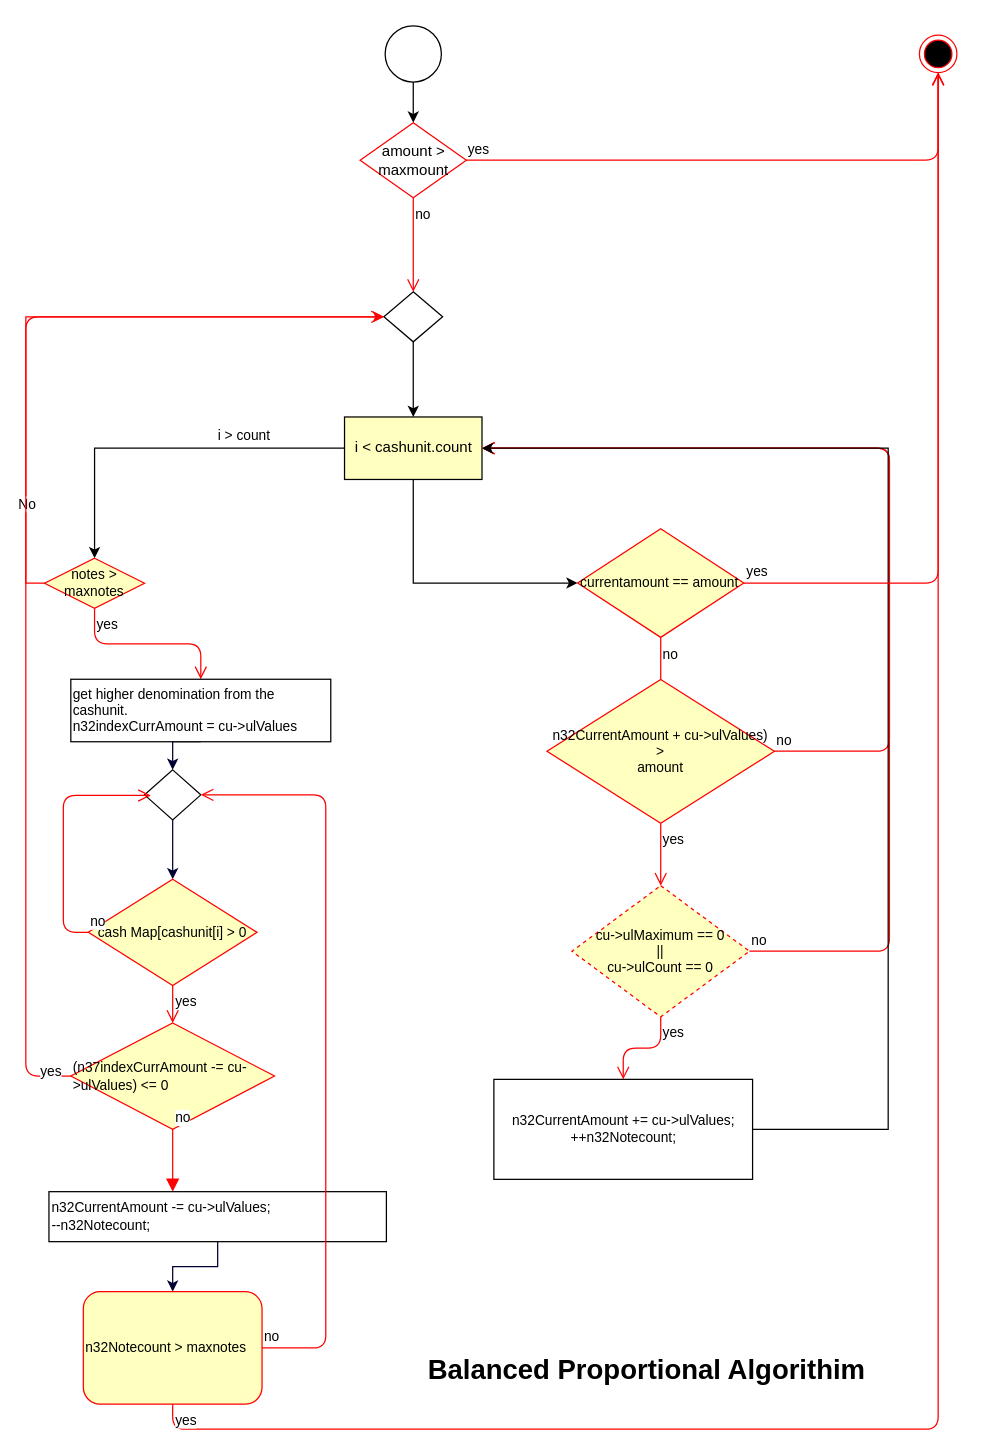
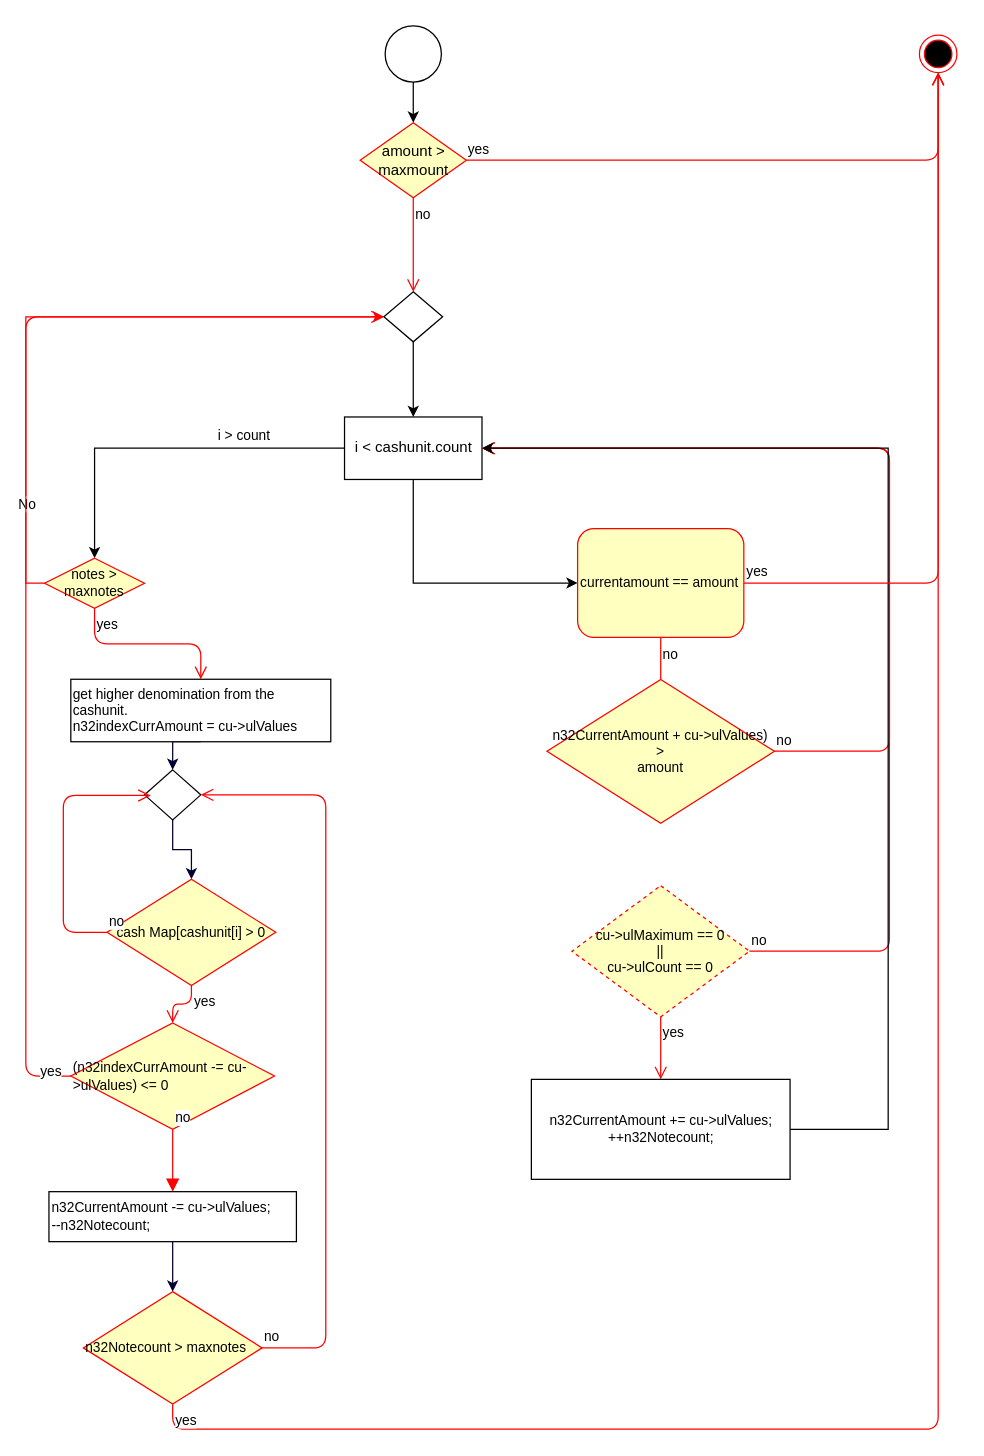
node "amount > maxmount": fillcolor #ffffff -> #ffffc0
node "i < cashunit.count": fillcolor #ffffc0 -> #ffffff
node "currentamount == amount": shape diamond -> rounded rectangle
edge "n32CurrentAmount + cu->ulValues) > amount" -> "cu->ulMaximum == 0 || cu->ulCount == 0": removed, label "yes"
node "cash Map[cashunit[i] > 0": moved (173, 933) -> (191, 933)
node "(n37indexCurrAmount -= cu->ulValues) <= 0": label "(n37indexCurrAmount -= cu->ulValues) <= 0" -> "(n32indexCurrAmount -= cu->ulValues) <= 0"
node "n32CurrentAmount += cu->ulValues; ++n32Notecount;": moved (623, 1130) -> (661, 1130)
node "n32CurrentAmount -= cu->ulValues; --n32Notecount;": size 338x50 -> 248x50
node "n32Notecount > maxnotes": shape rounded rectangle -> diamond
node "Balanced Proportional Algorithim": removed
